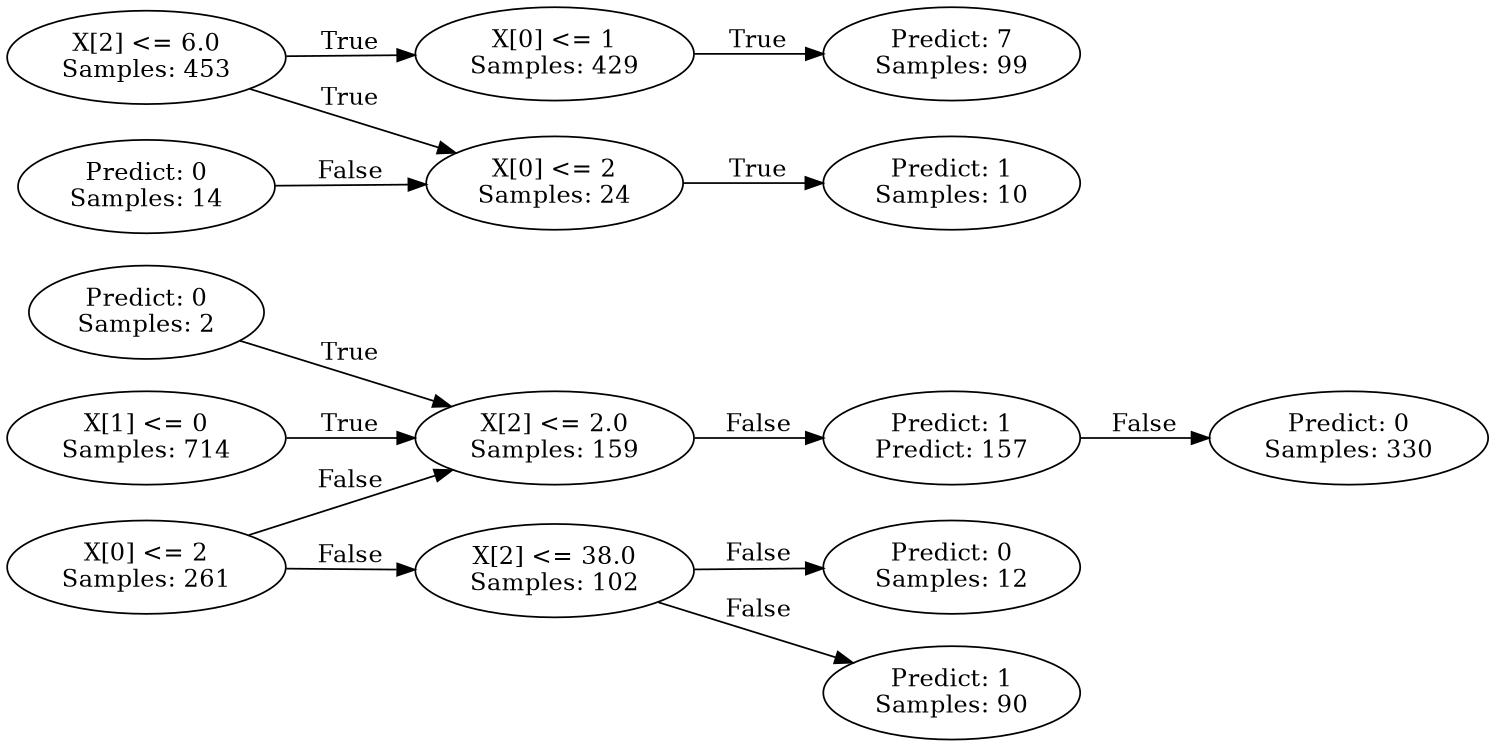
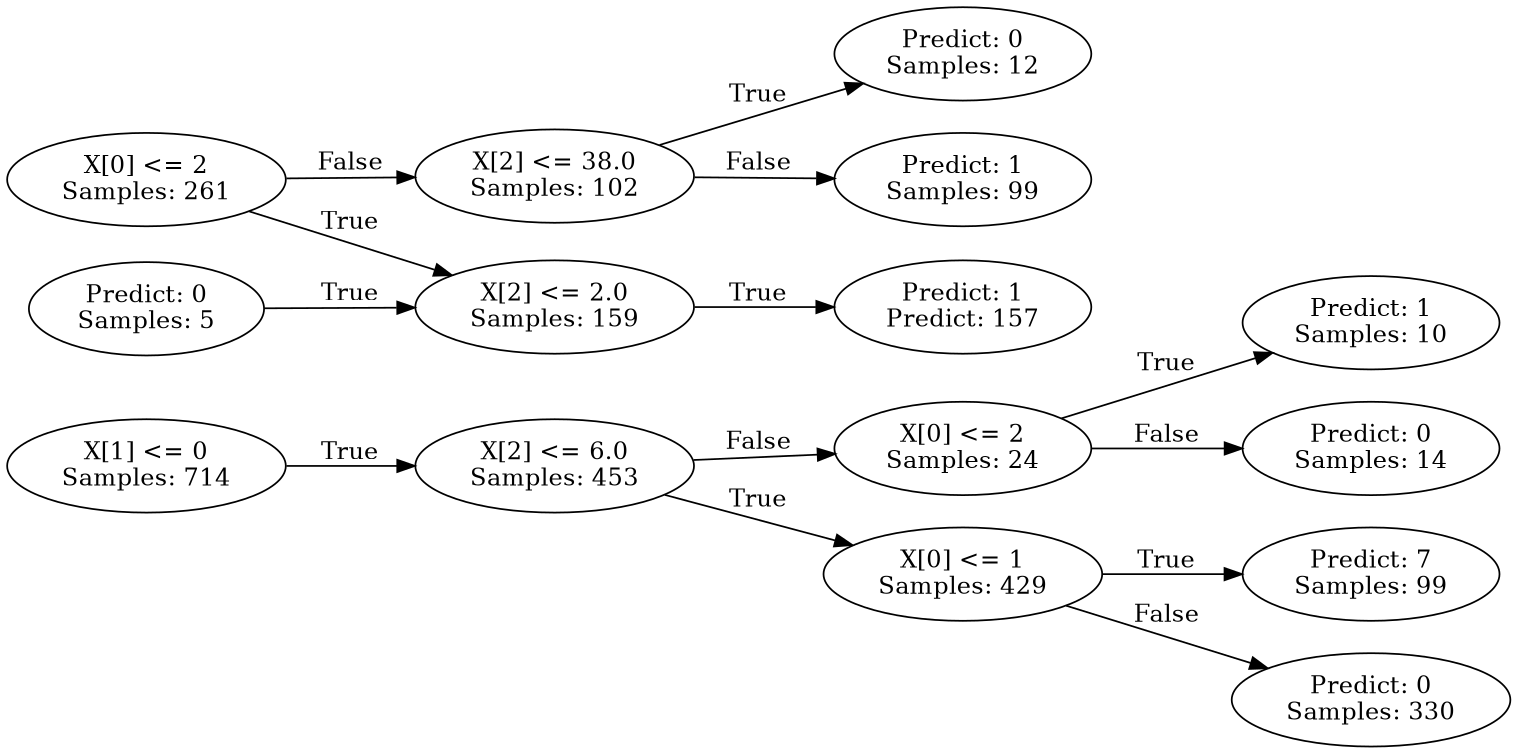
edge "X[2] <= 6.0 Samples: 453" -> "X[0] <= 2 Samples: 24": label "True" -> "False"
edge "Predict: 0 Samples: 14" -> "X[0] <= 2 Samples: 24": reversed
node "Predict: 0 Samples: 2": label "Predict: 0 Samples: 2" -> "Predict: 0 Samples: 5"
edge "X[2] <= 2.0 Samples: 159" -> "Predict: 1 Predict: 157": label "False" -> "True"
edge "X[1] <= 0 Samples: 714" -> "X[2] <= 2.0 Samples: 159": now "X[1] <= 0 Samples: 714" -> "X[2] <= 6.0 Samples: 453"
edge "Predict: 1 Predict: 157" -> "Predict: 0 Samples: 330": now "X[0] <= 1 Samples: 429" -> "Predict: 0 Samples: 330"
edge "X[0] <= 2 Samples: 261" -> "X[2] <= 2.0 Samples: 159": label "False" -> "True"
edge "X[2] <= 38.0 Samples: 102" -> "Predict: 0 Samples: 12": label "False" -> "True"
node "Predict: 1 Samples: 90": label "Predict: 1 Samples: 90" -> "Predict: 1 Samples: 99"
